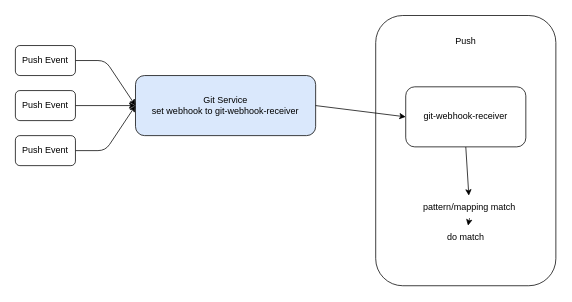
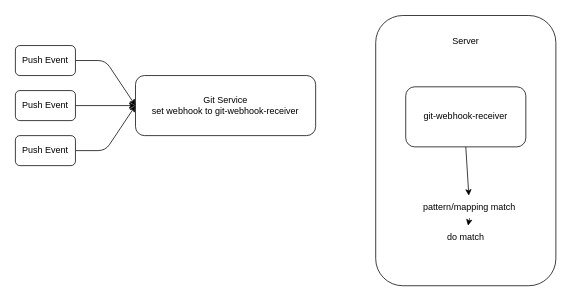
node "Push": label "Push" -> "Server"
node "Git Service set webhook to git-webhook-receiver": fillcolor #dae8fc -> #ffffff
edge "Git Service set webhook to git-webhook-receiver" -> "git-webhook-receiver": removed
